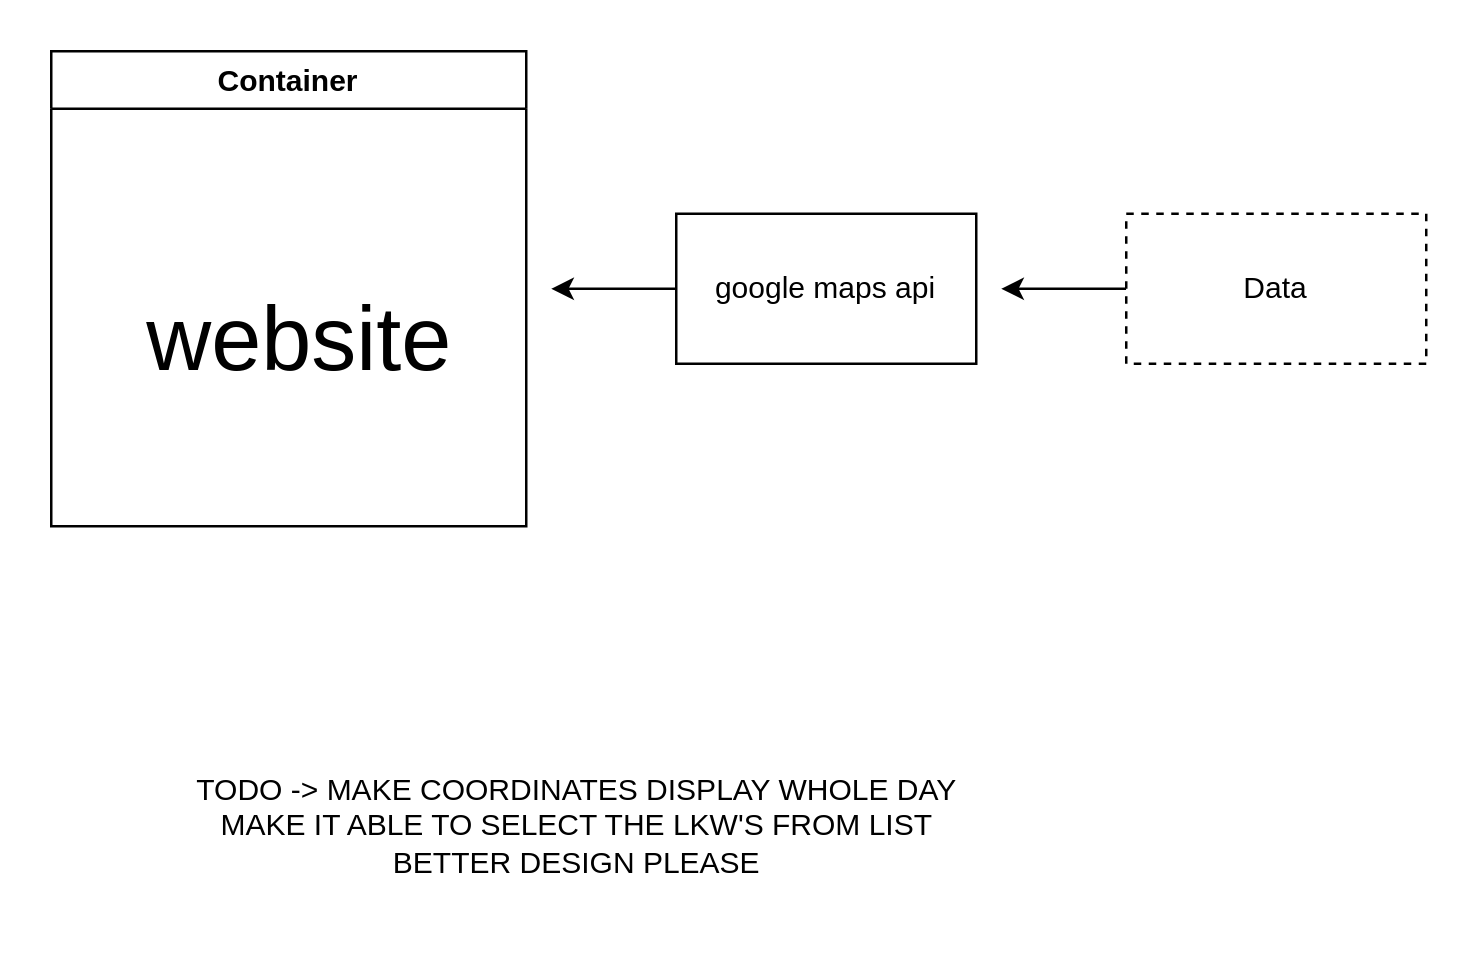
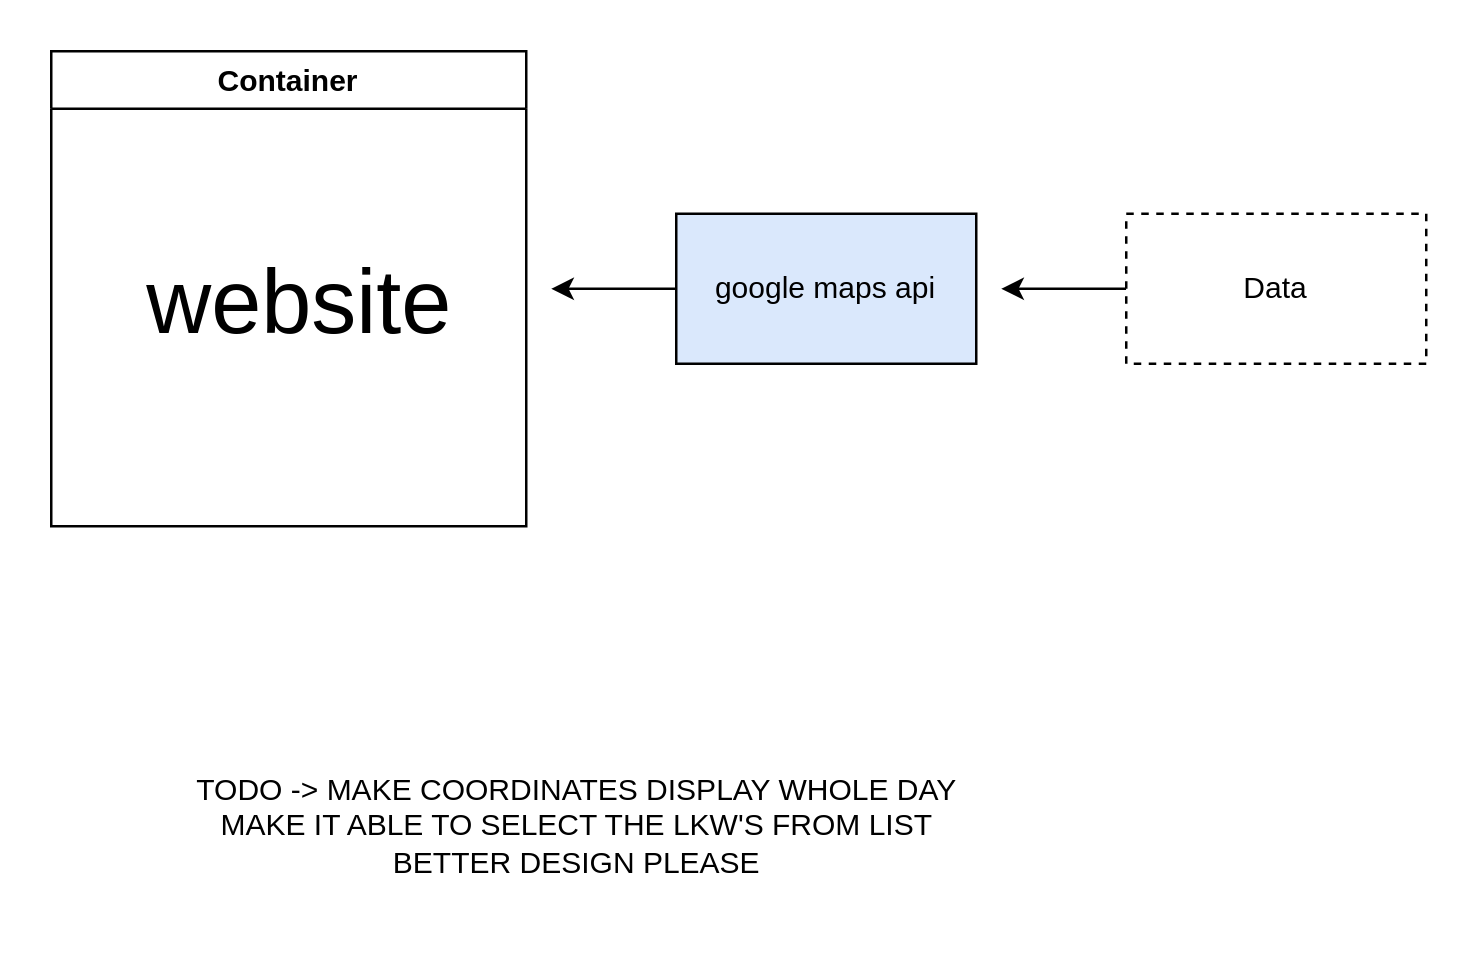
node "google maps api": fillcolor #ffffff -> #dae8fc
node "website": moved (299, 339) -> (299, 301)
